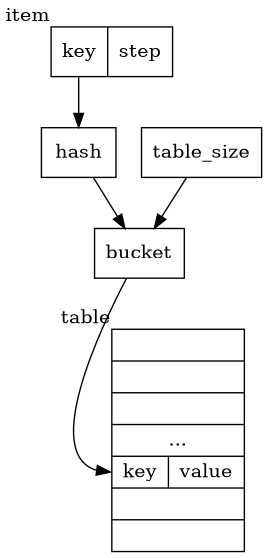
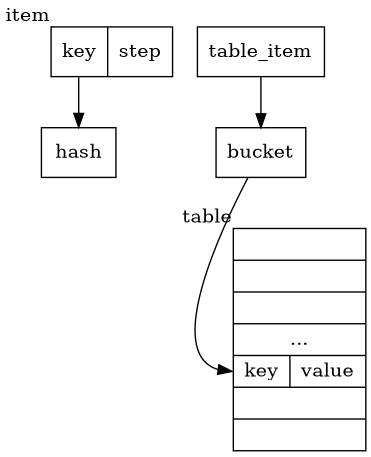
node "table_size": label "table_size" -> "table_item"
edge "hash" -> "bucket": removed
